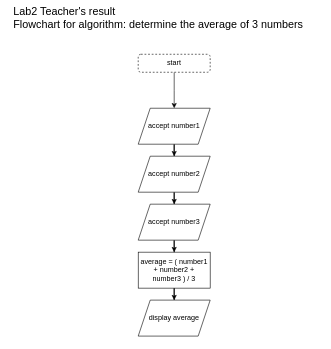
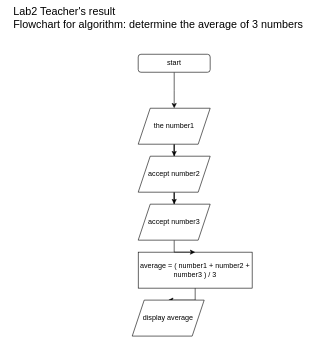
node "start": style dashed -> solid
node "accept number1": label "accept number1" -> "the number1"
node "average = ( number1 + number2 + number3 ) / 3": size 72x36 -> 114x36
node "display average": moved (174, 318) -> (168, 318)
